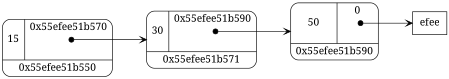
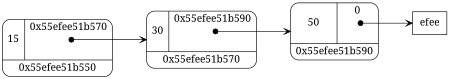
node "30": text "0x55efee51b571" -> "0x55efee51b570"
